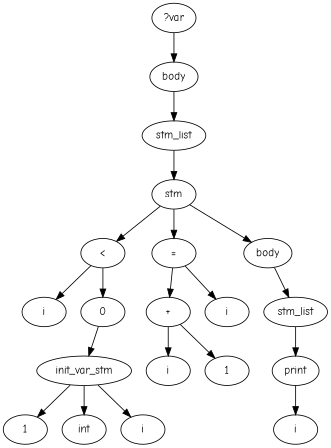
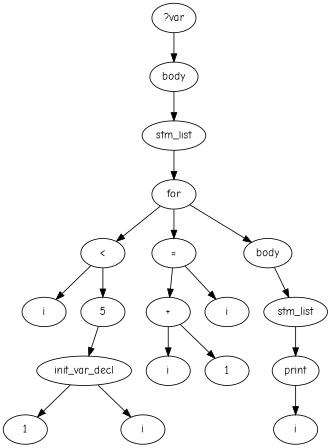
node "stm": label "stm" -> "for"
node "0": label "0" -> "5"
node "init_var_stm": label "init_var_stm" -> "init_var_decl"
node "int": removed
